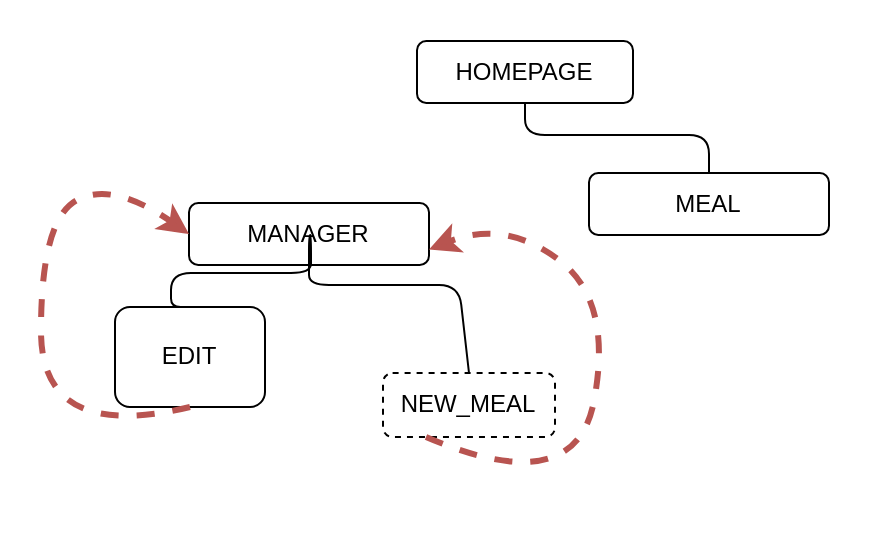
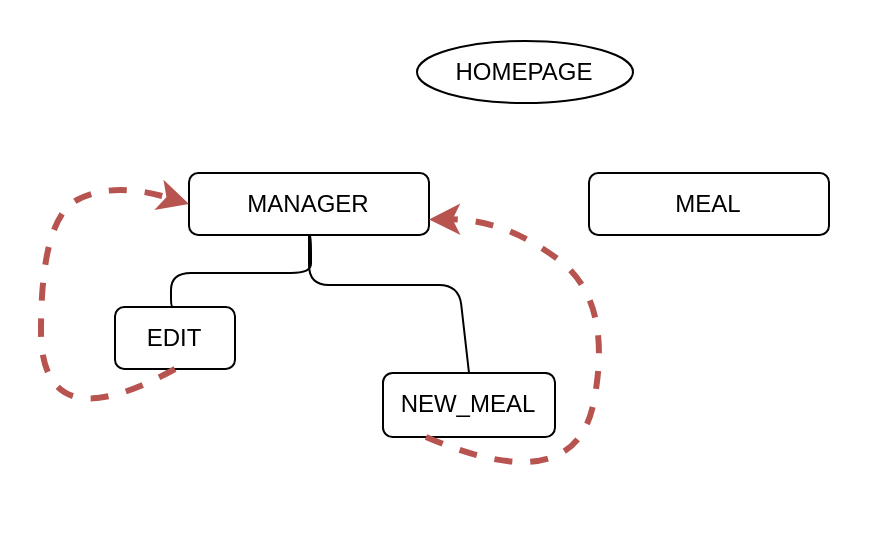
node "HOMEPAGE": shape rounded rectangle -> ellipse
edge "HOMEPAGE" -- "MEAL": removed
node "MANAGER": moved (309, 234) -> (309, 204)
node "EDIT": size 150x100 -> 120x62
node "NEW_MEAL": style dashed -> solid
